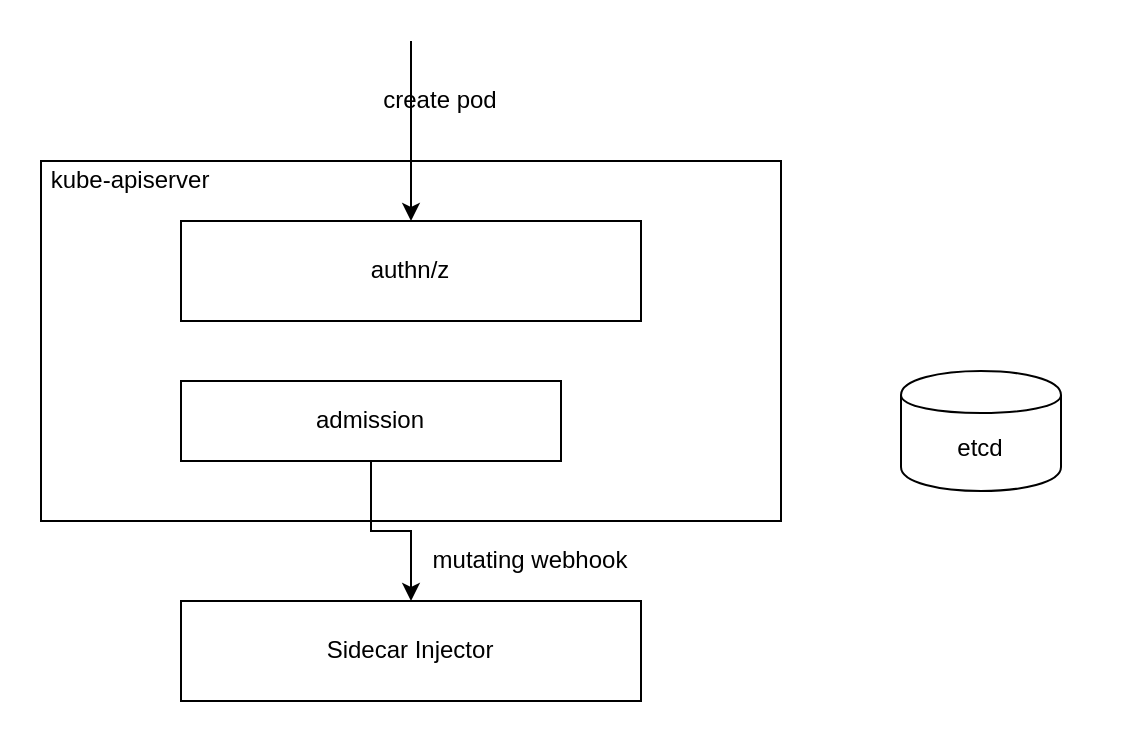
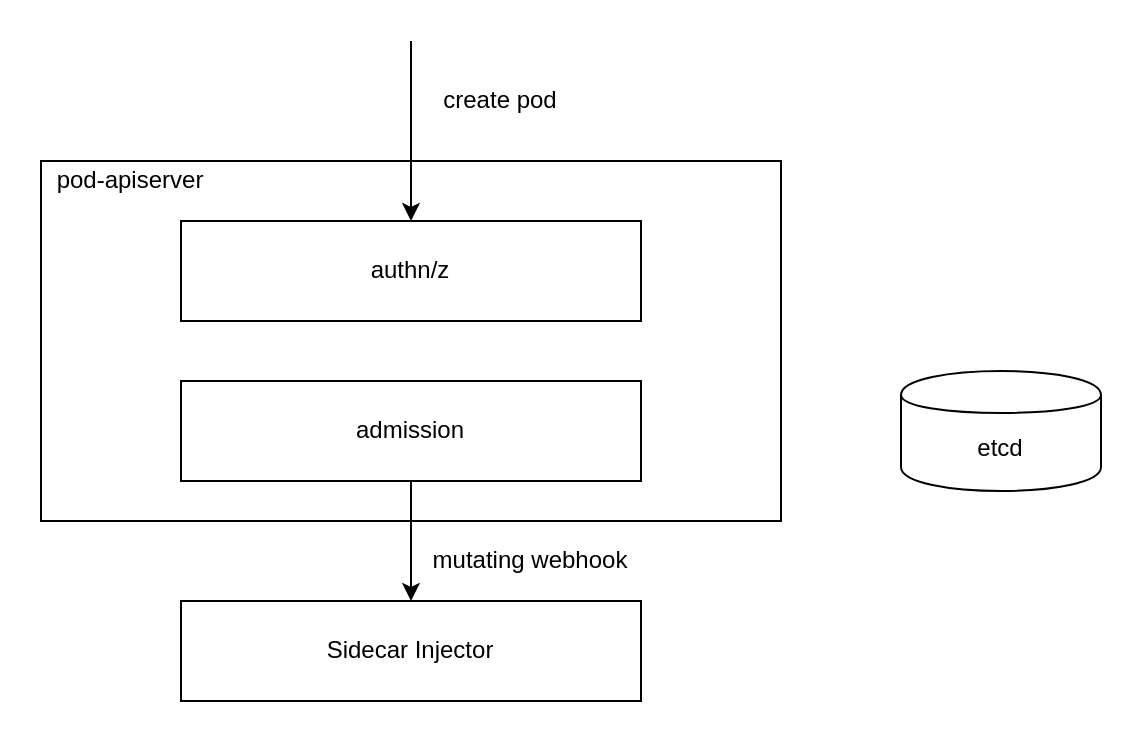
node "create pod": moved (441, 101) -> (501, 101)
node "kube-apiserver": label "kube-apiserver" -> "pod-apiserver"
node "admission": size 380x80 -> 460x100
node "etcd": size 160x120 -> 200x120
